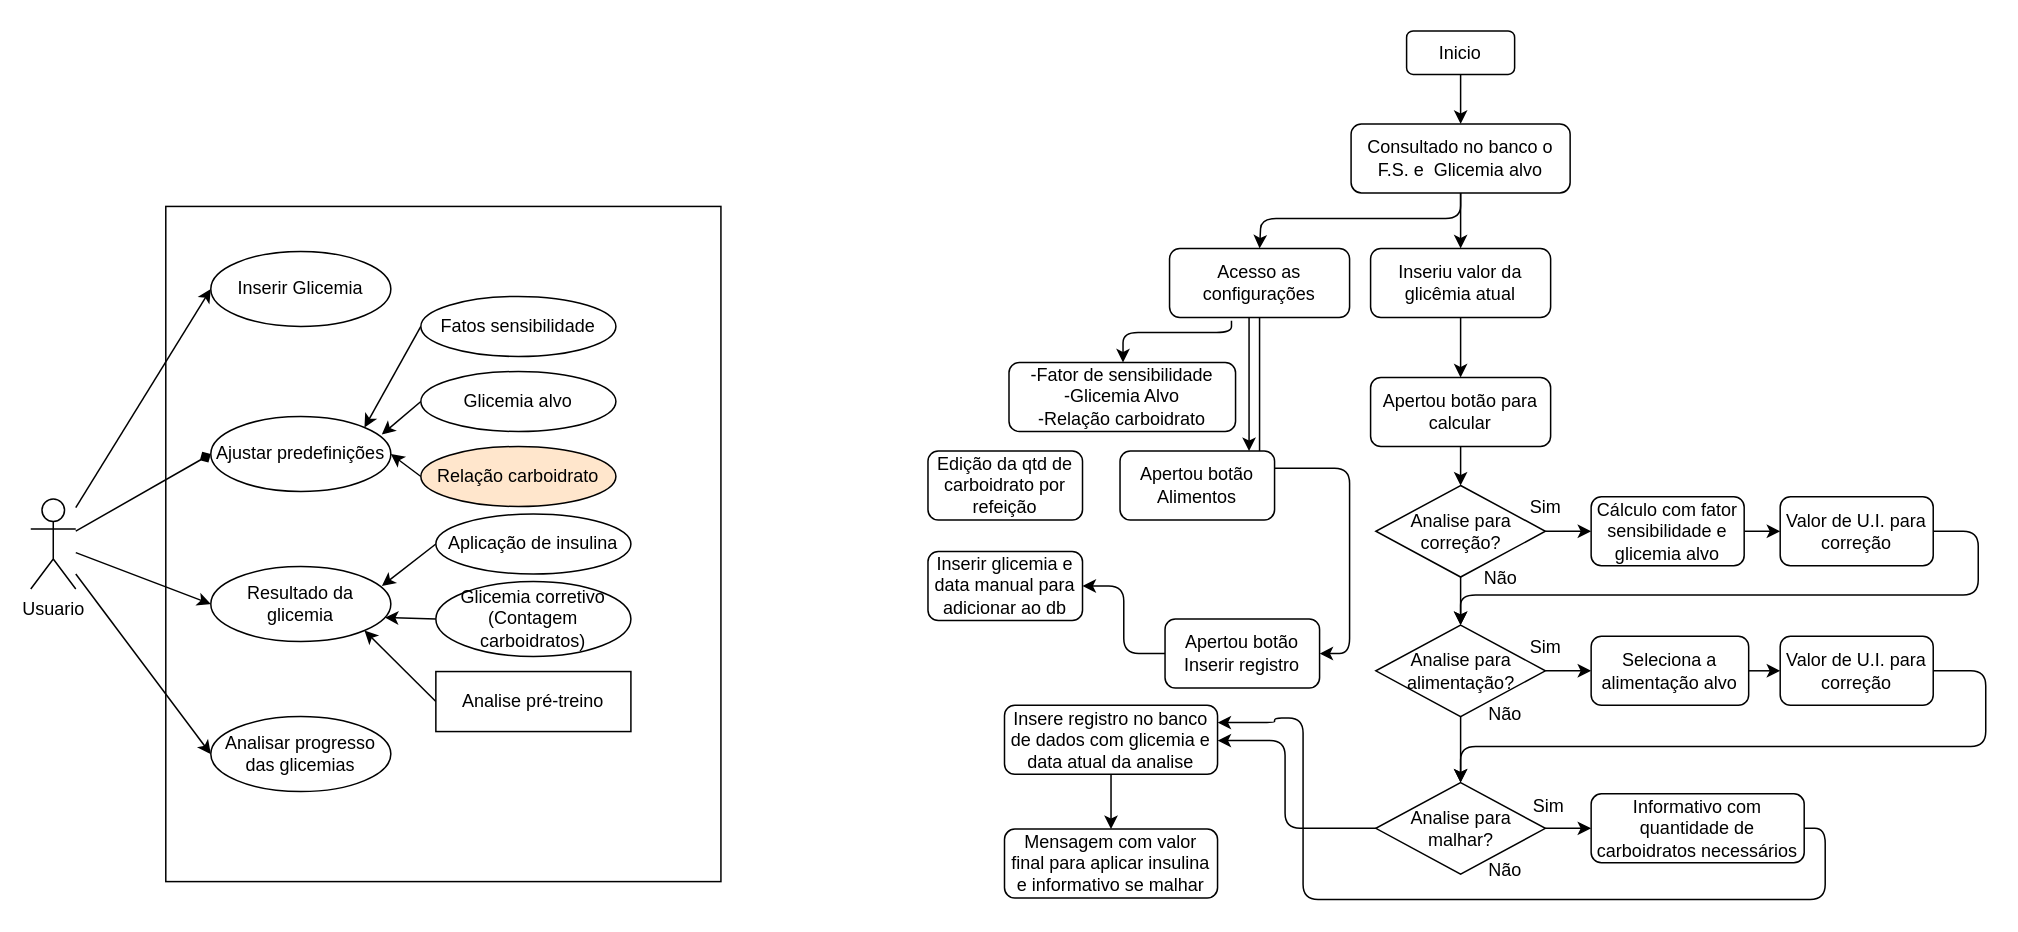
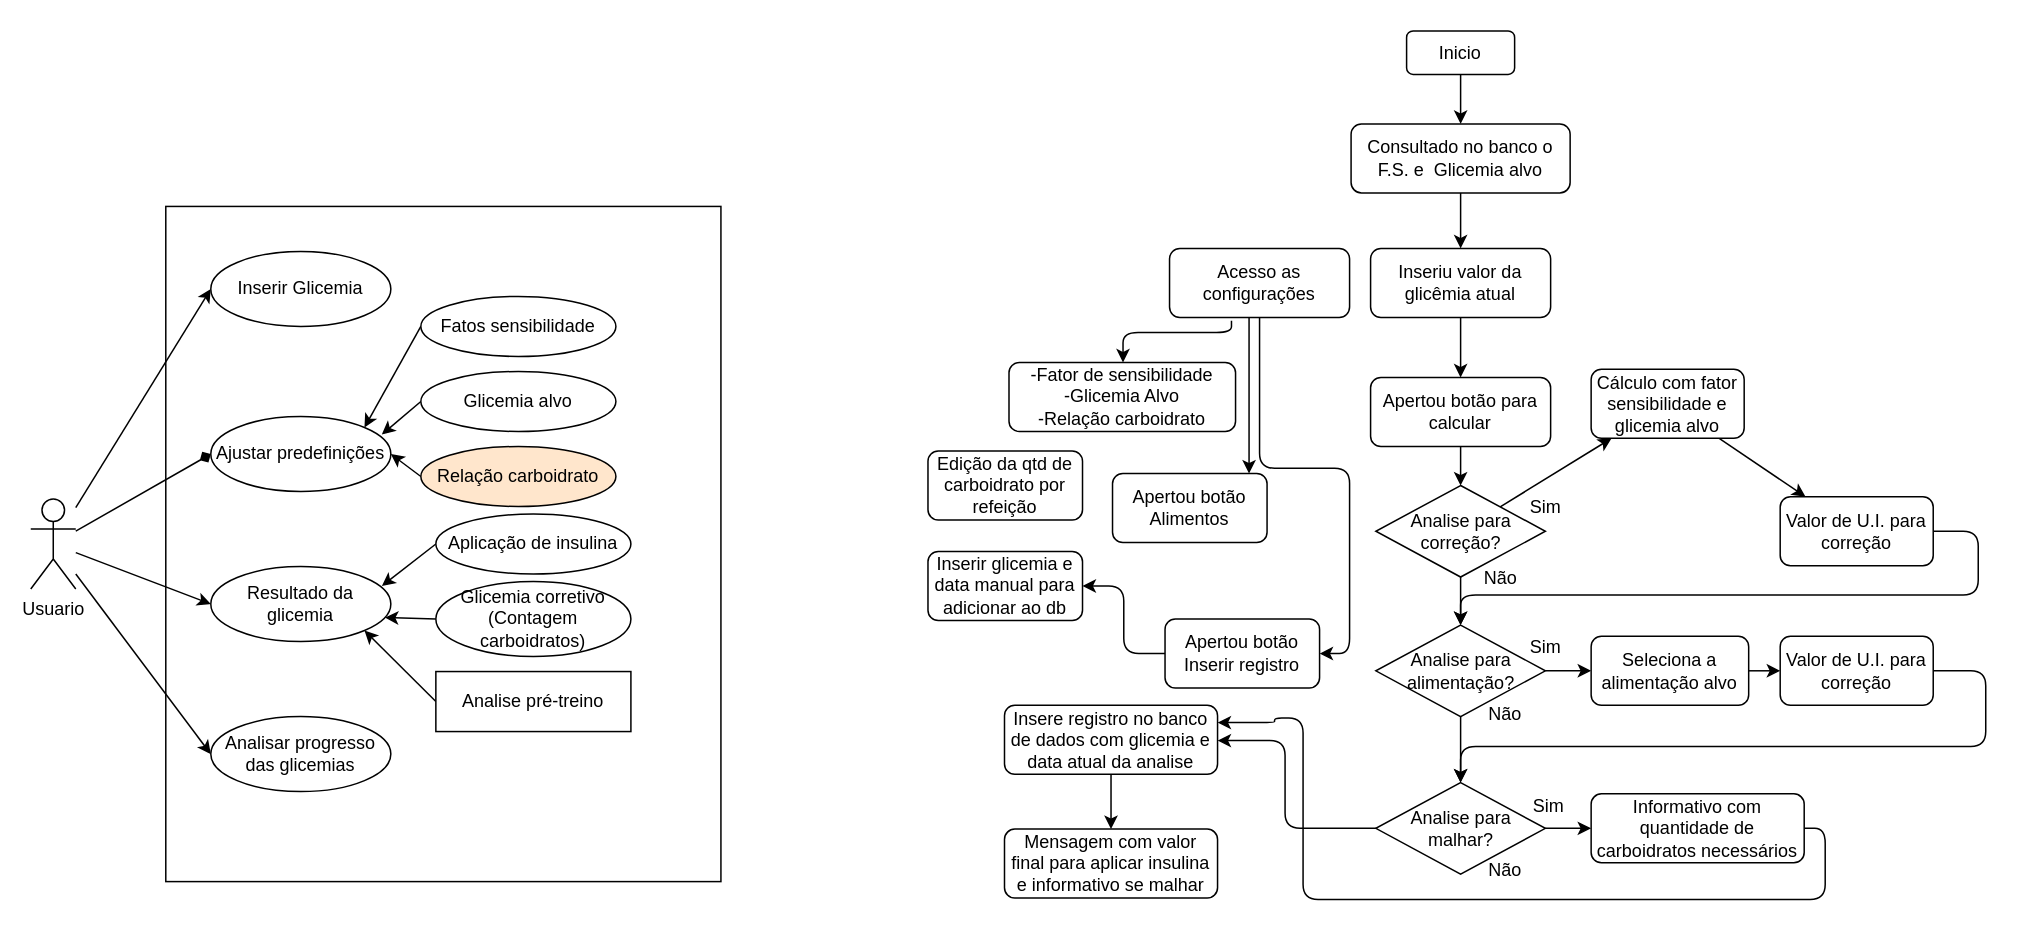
edge "Consultado no banco o F.S. e Glicemia alvo" -> "Acesso as configurações": removed
node "Apertou botão Alimentos": moved (1197, 485) -> (1190, 508)
node "Cálculo com fator sensibilidade e glicemia alvo": moved (1667, 531) -> (1667, 404)
